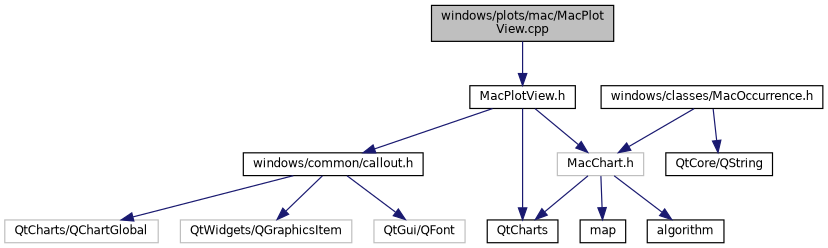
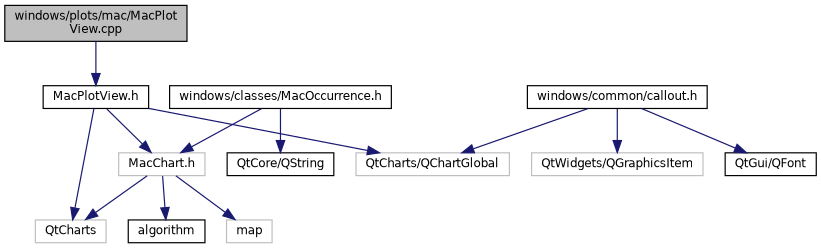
edge "MacPlotView.h" -> "windows/common/callout.h": now "MacPlotView.h" -> "QtCharts/QChartGlobal"
node "QtGui/QFont": color grey75 -> black
node "QtCharts": color black -> grey75
node "map": color black -> grey75
